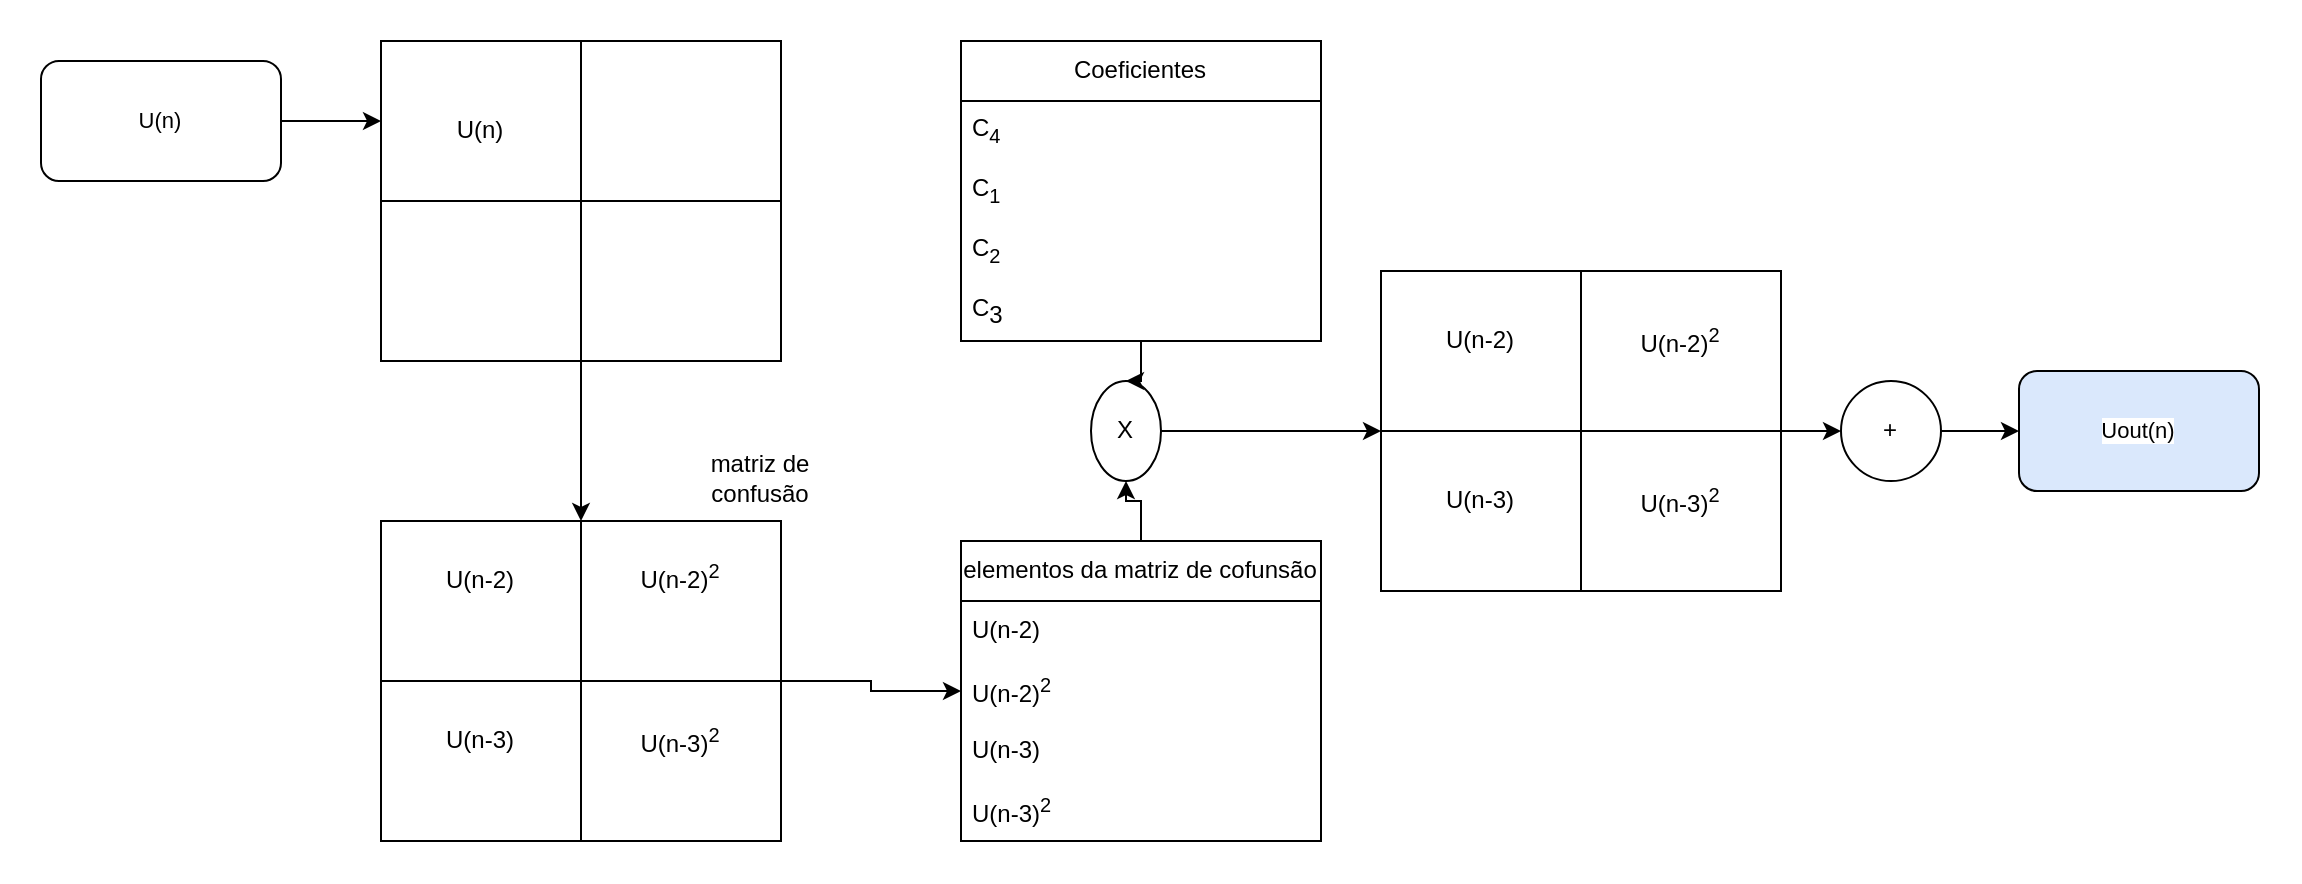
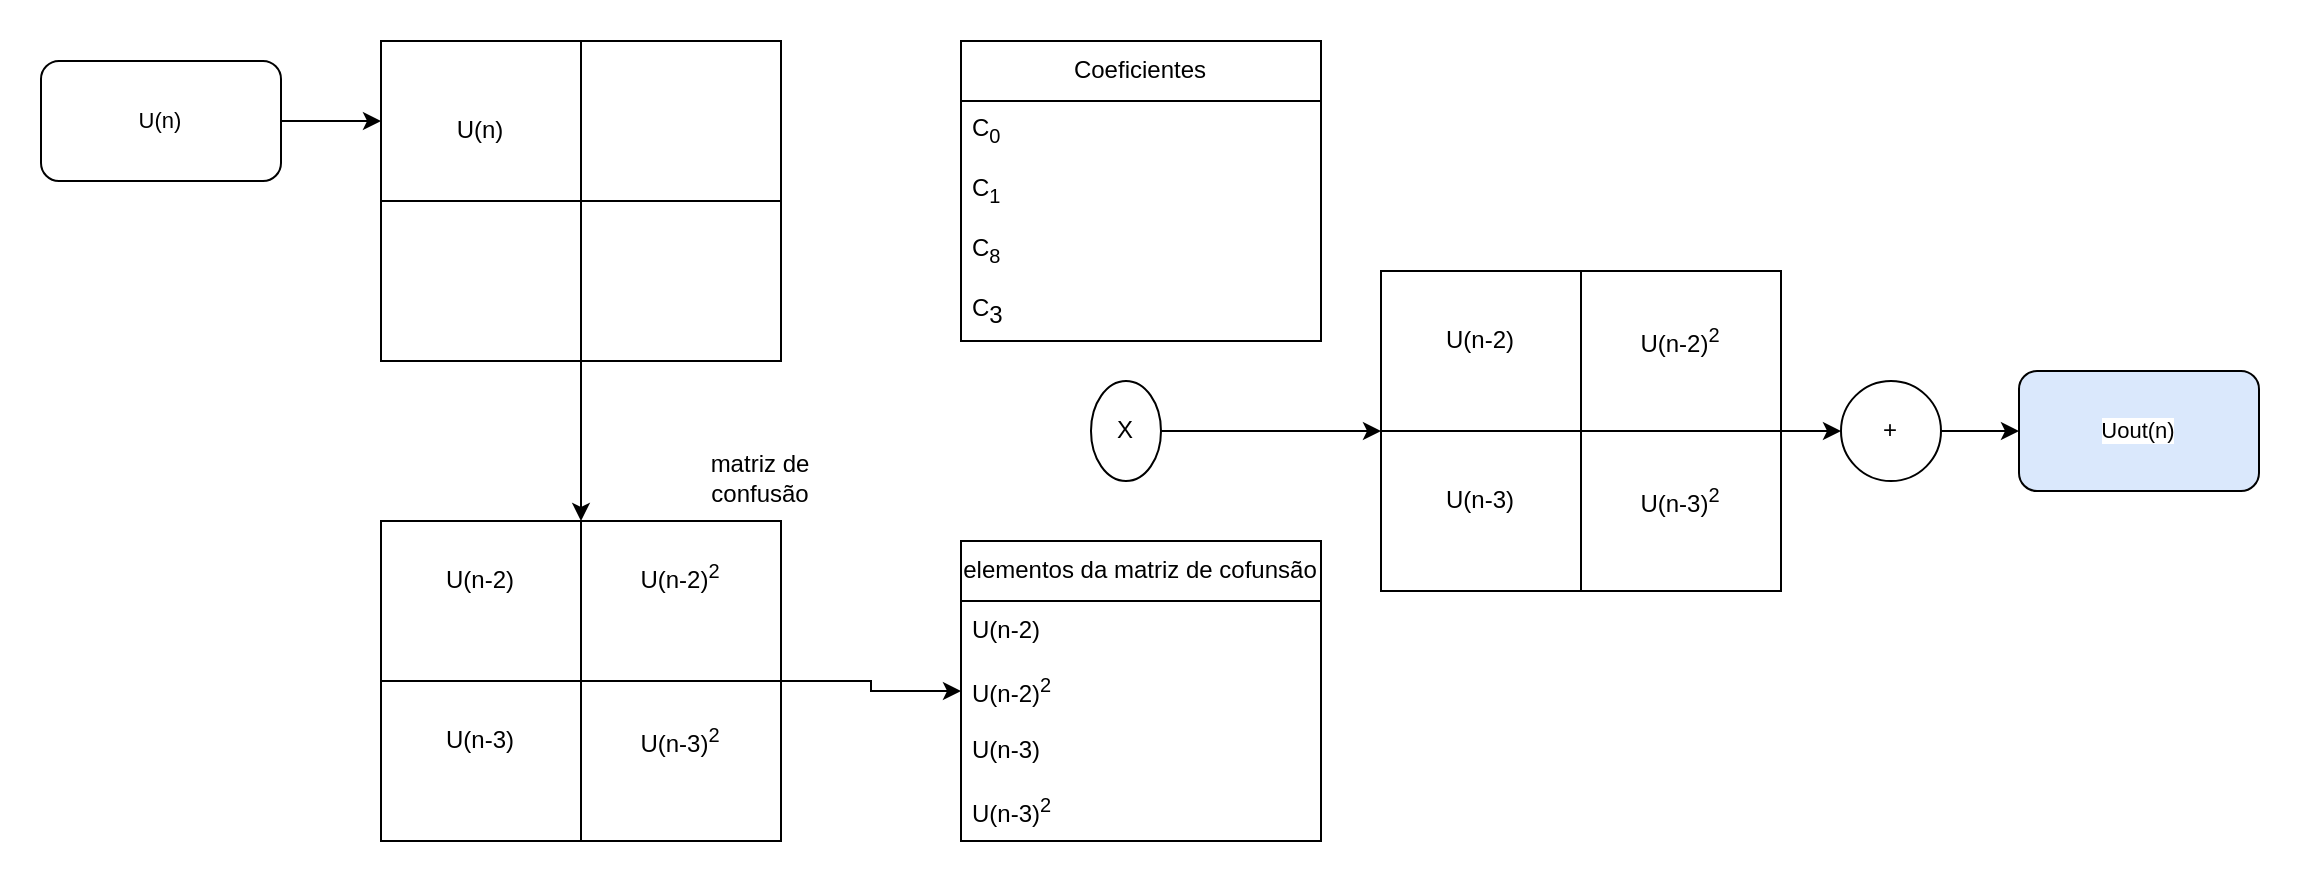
node "C4": label "C4" -> "C0"
node "C2": label "C2" -> "C8"
edge "Coeficientes" -> "X": removed
edge "elementos da matriz de cofunsão" -> "X": removed
